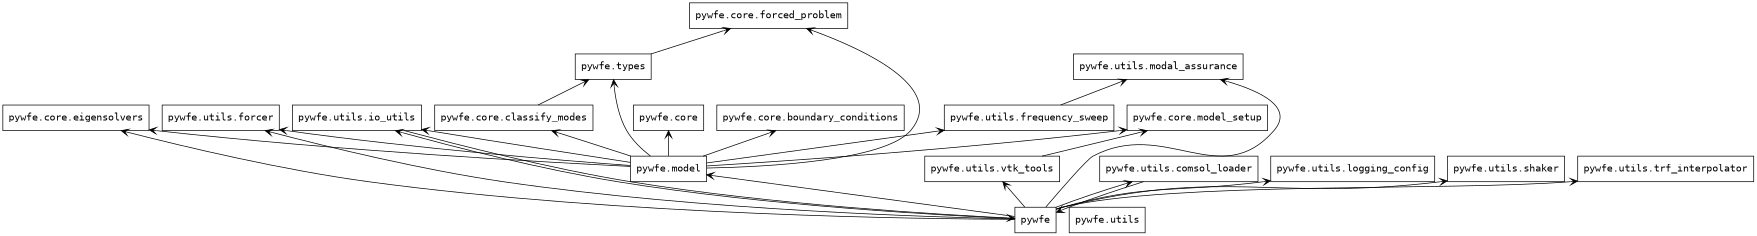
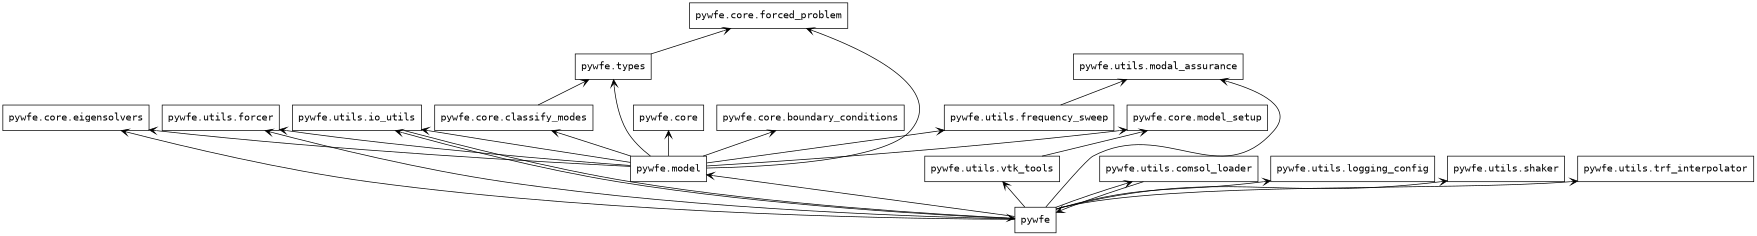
node "pywfe.utils": removed
